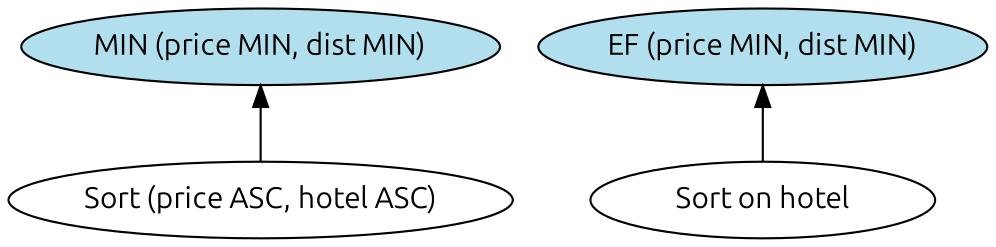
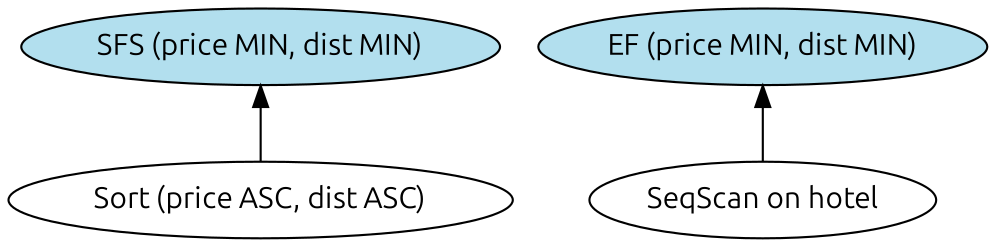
node "MIN (price MIN, dist MIN)": label "MIN (price MIN, dist MIN)" -> "SFS (price MIN, dist MIN)"
node "Sort (price ASC, hotel ASC)": label "Sort (price ASC, hotel ASC)" -> "Sort (price ASC, dist ASC)"
node "Sort on hotel": label "Sort on hotel" -> "SeqScan on hotel"
